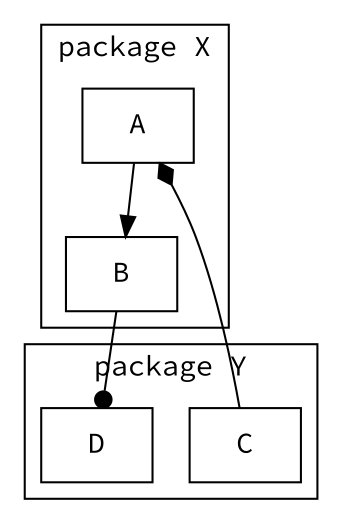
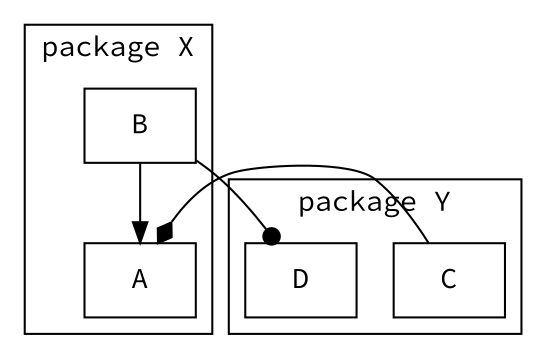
edge "A" -> "B": reversed
